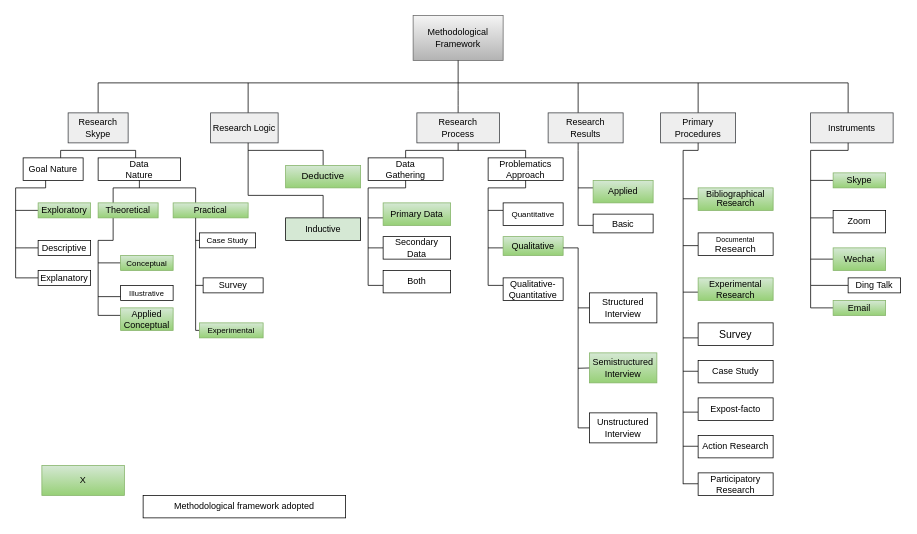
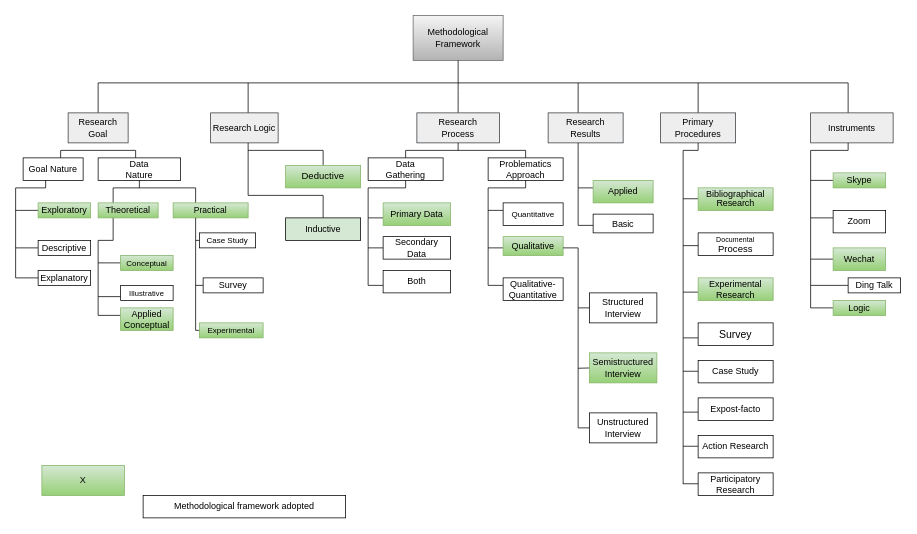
node "Research Skype": label "Research Skype" -> "Research Goal"
node "Documental Research": label "Documental Research" -> "Documental Process"
node "Email": label "Email" -> "Logic"
